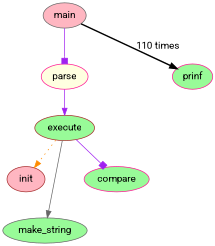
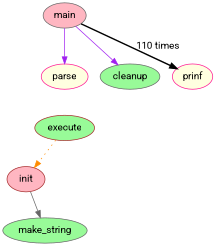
edge "main" -> "parse": arrowhead box -> normal
node "cleanup": added
node "prinf": fillcolor palegreen -> lightyellow
edge "parse" -> "execute": removed
edge "execute" -> "make_string": now "init" -> "make_string"
node "compare": removed
